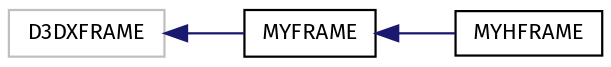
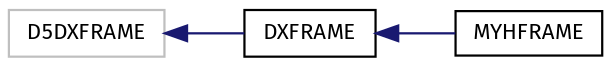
node "D3DXFRAME": label "D3DXFRAME" -> "D5DXFRAME"
node "MYFRAME": label "MYFRAME" -> "DXFRAME"
